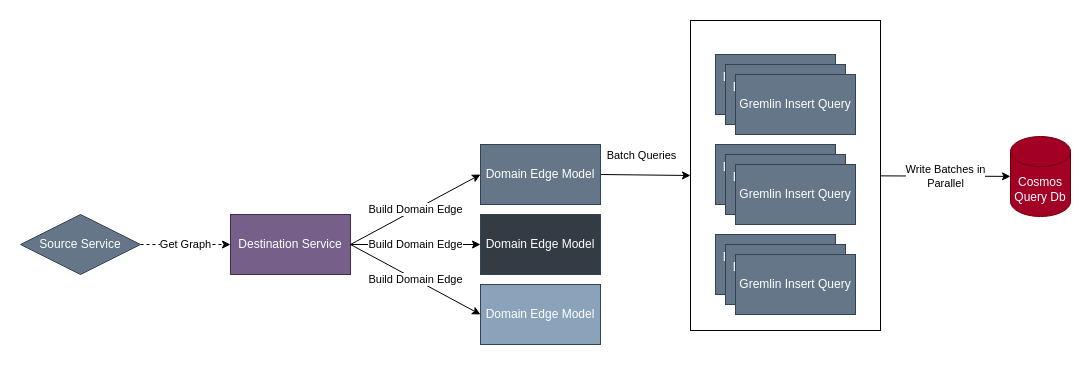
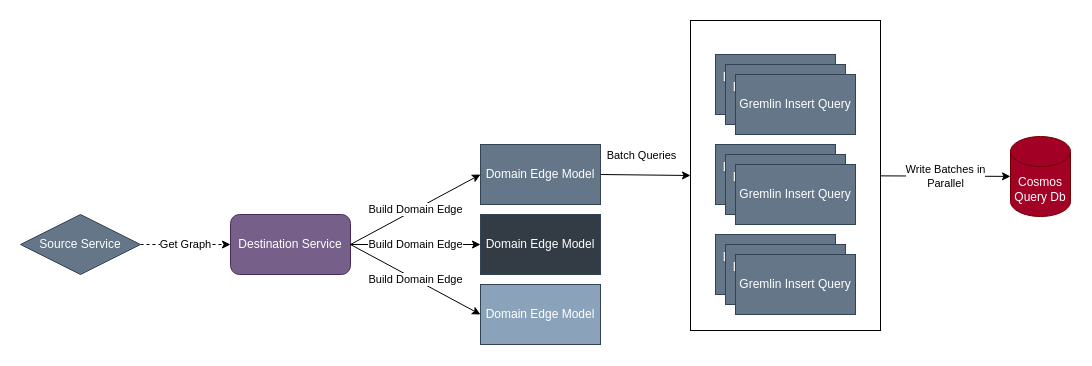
node "Destination Service": shape rectangle -> rounded rectangle
